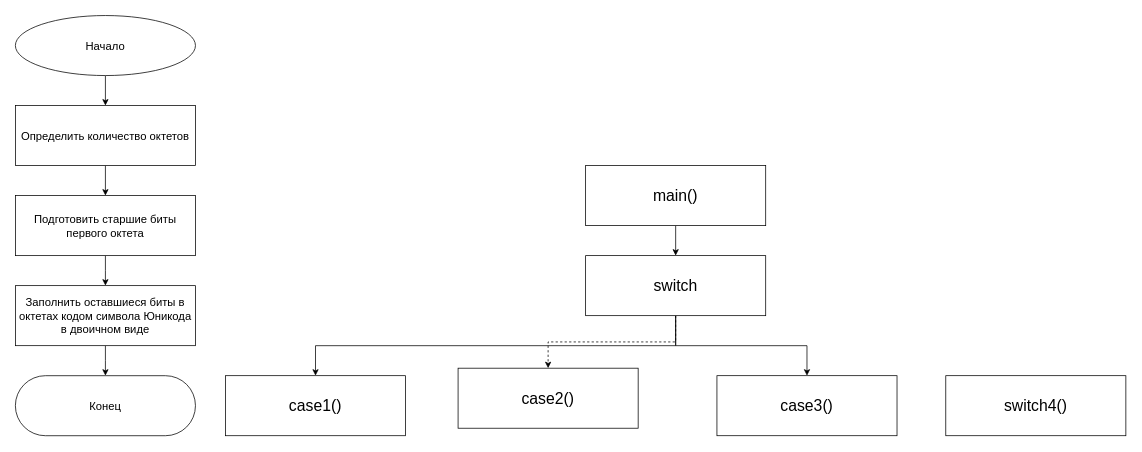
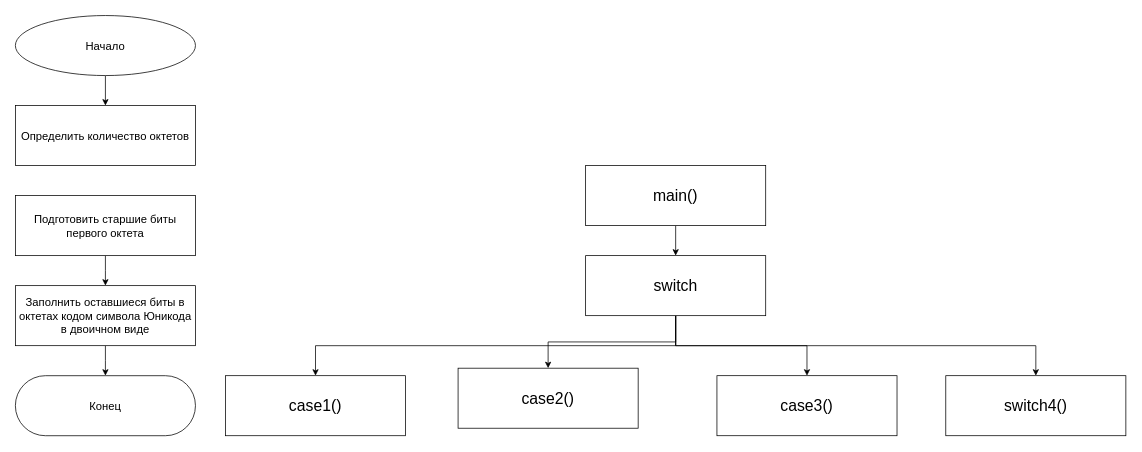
edge "Определить количество октетов" -> "Подготовить старшие биты первого октета": removed
edge "switch" -> "case2()": style dashed -> solid
edge "switch" -> "switch4()": added
